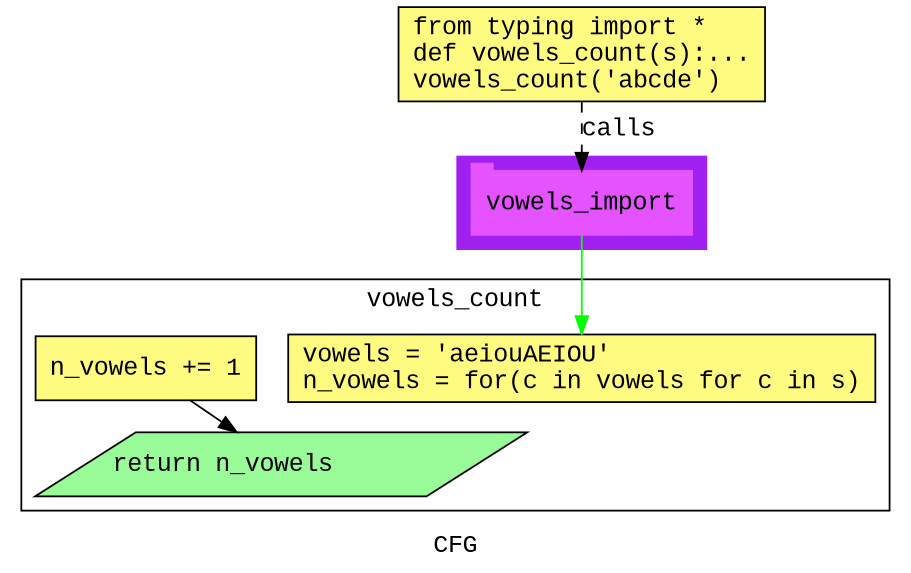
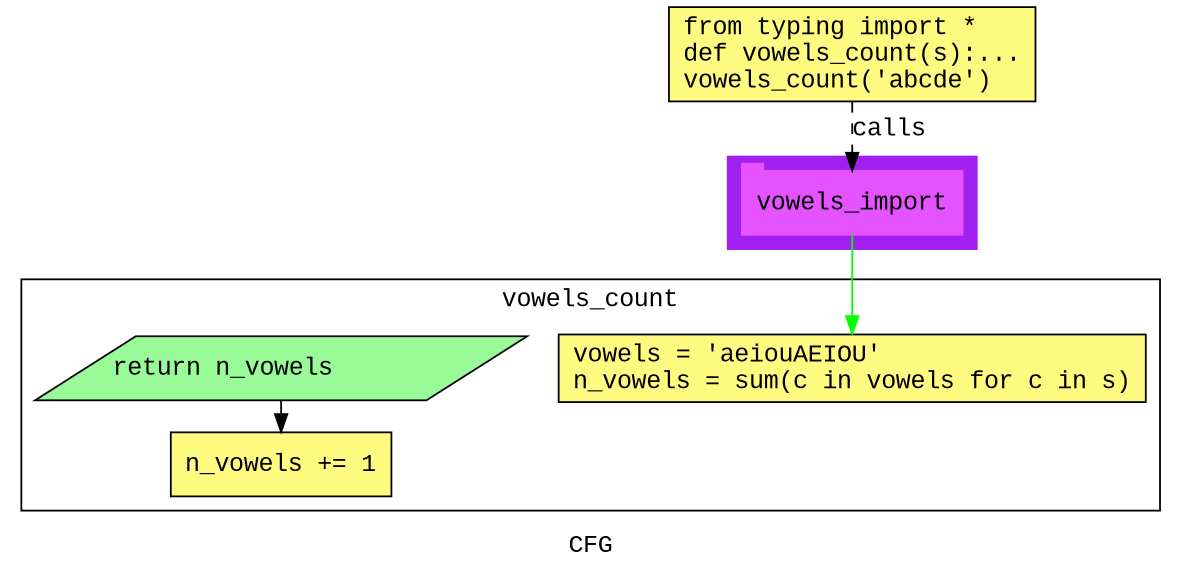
node "vowels = 'aeiouAEIOU' n_vowels = for(c in vowels for c in s)": label "vowels = 'aeiouAEIOU' n_vowels = for(c in vowels for c in s)" -> "vowels = 'aeiouAEIOU' n_vowels = sum(c in vowels for c in s)"
edge "n_vowels += 1" -> "return n_vowels": reversed
